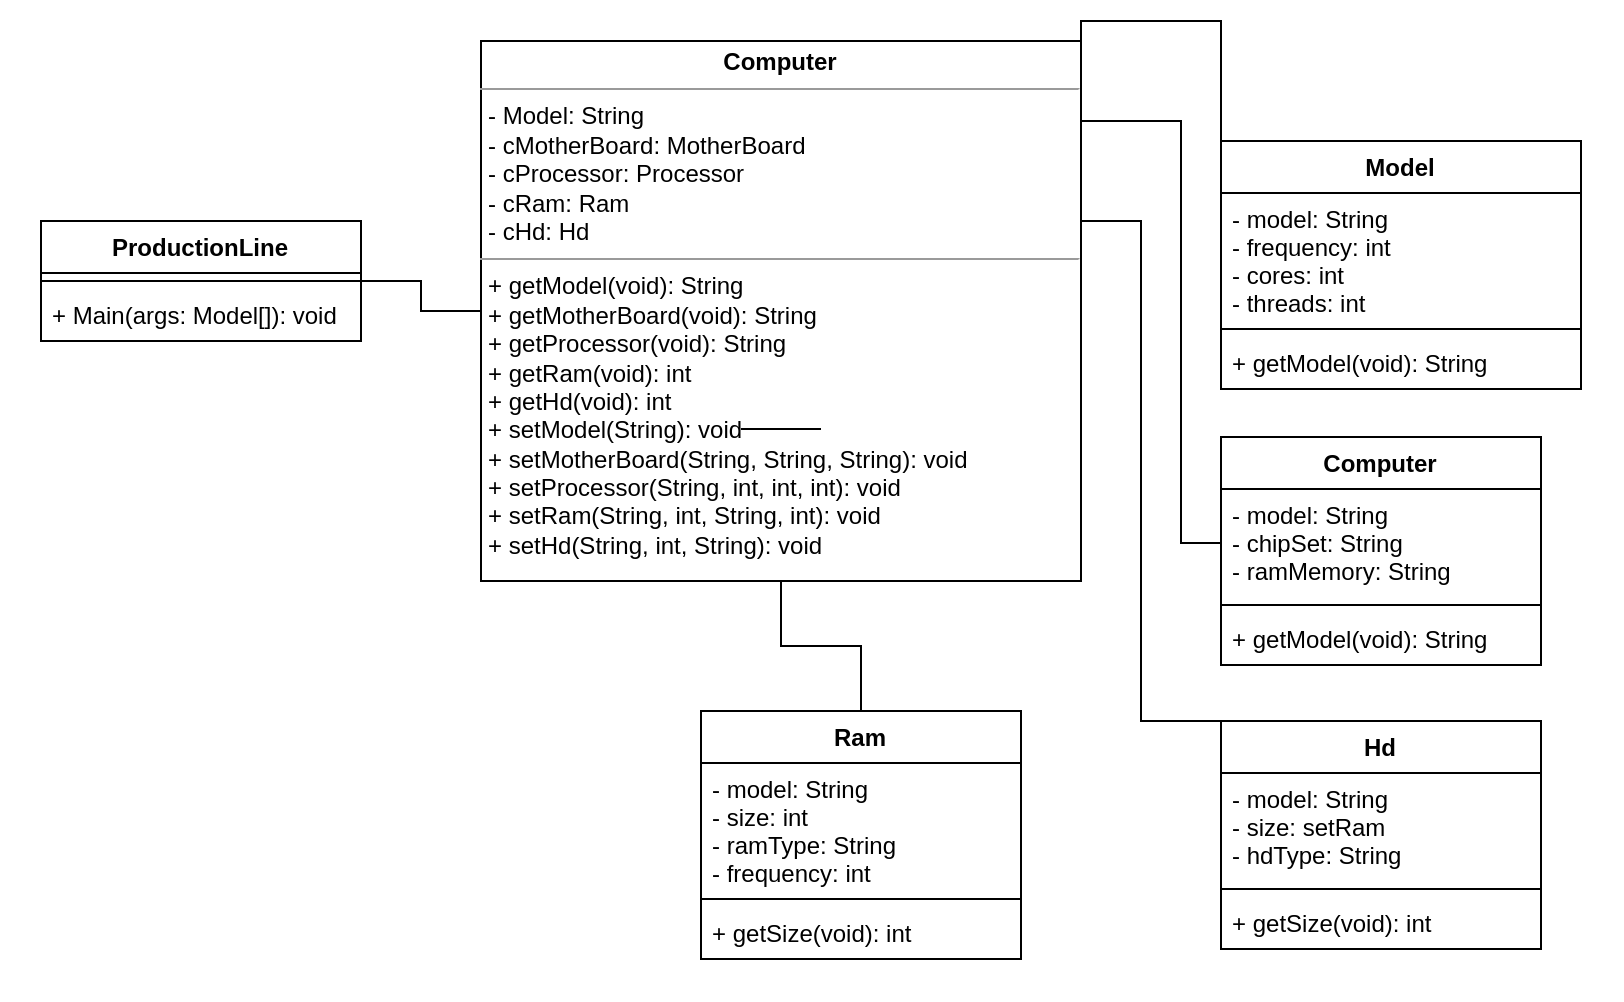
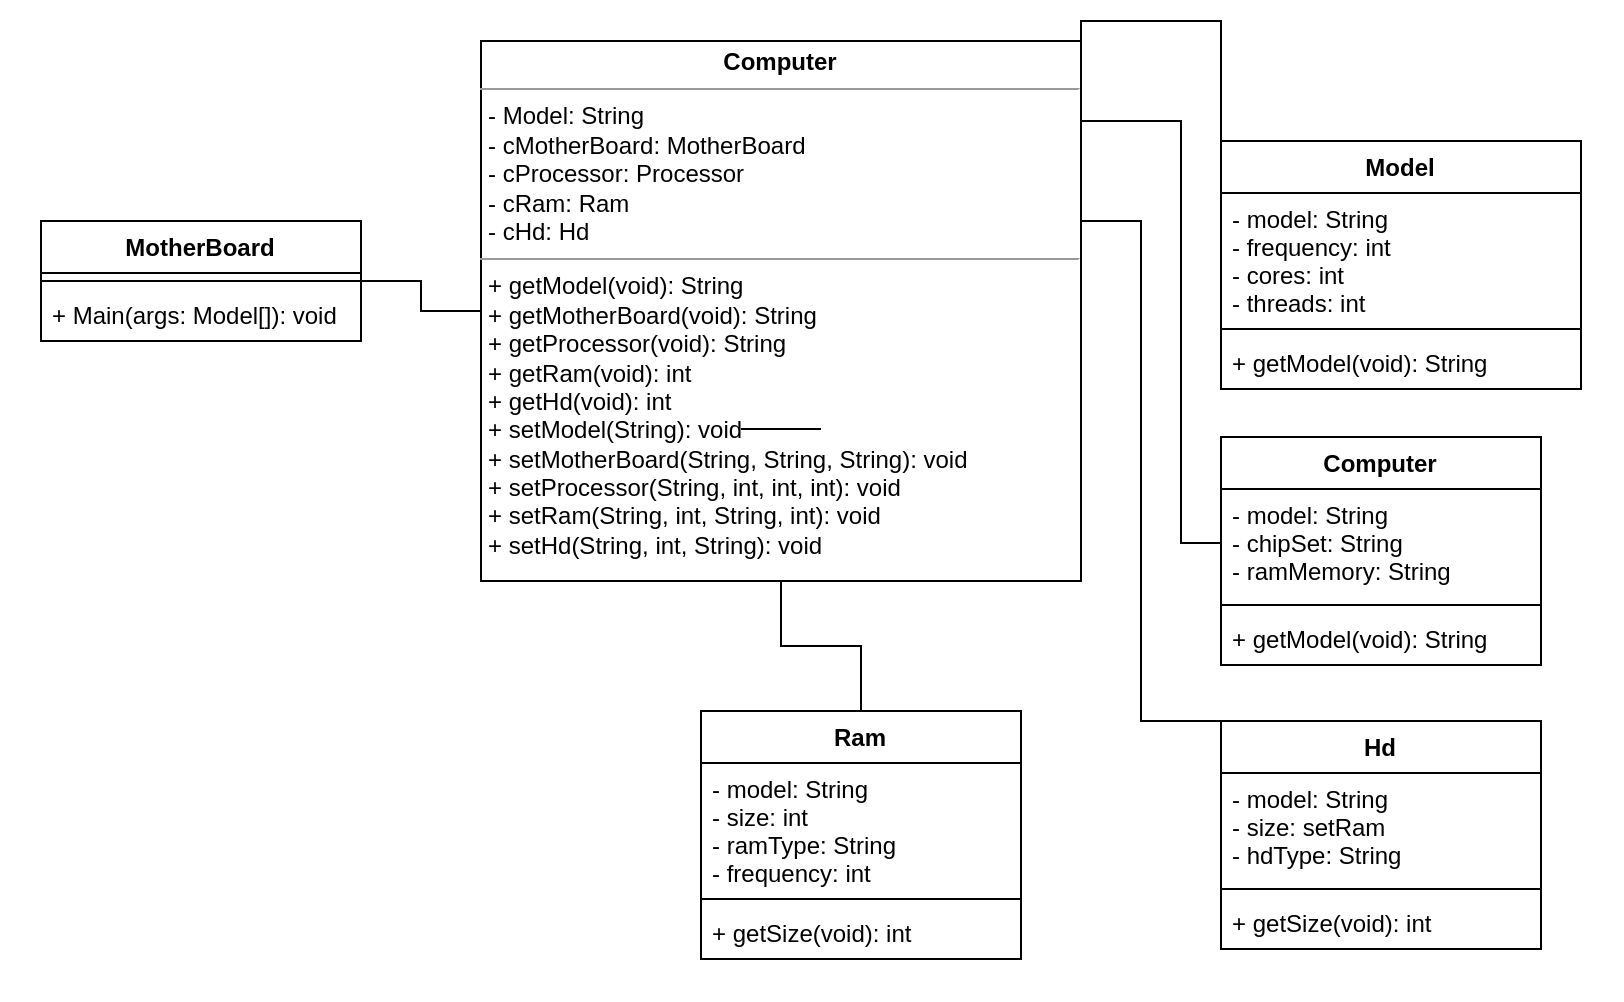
node "ProductionLine": label "ProductionLine" -> "MotherBoard"
